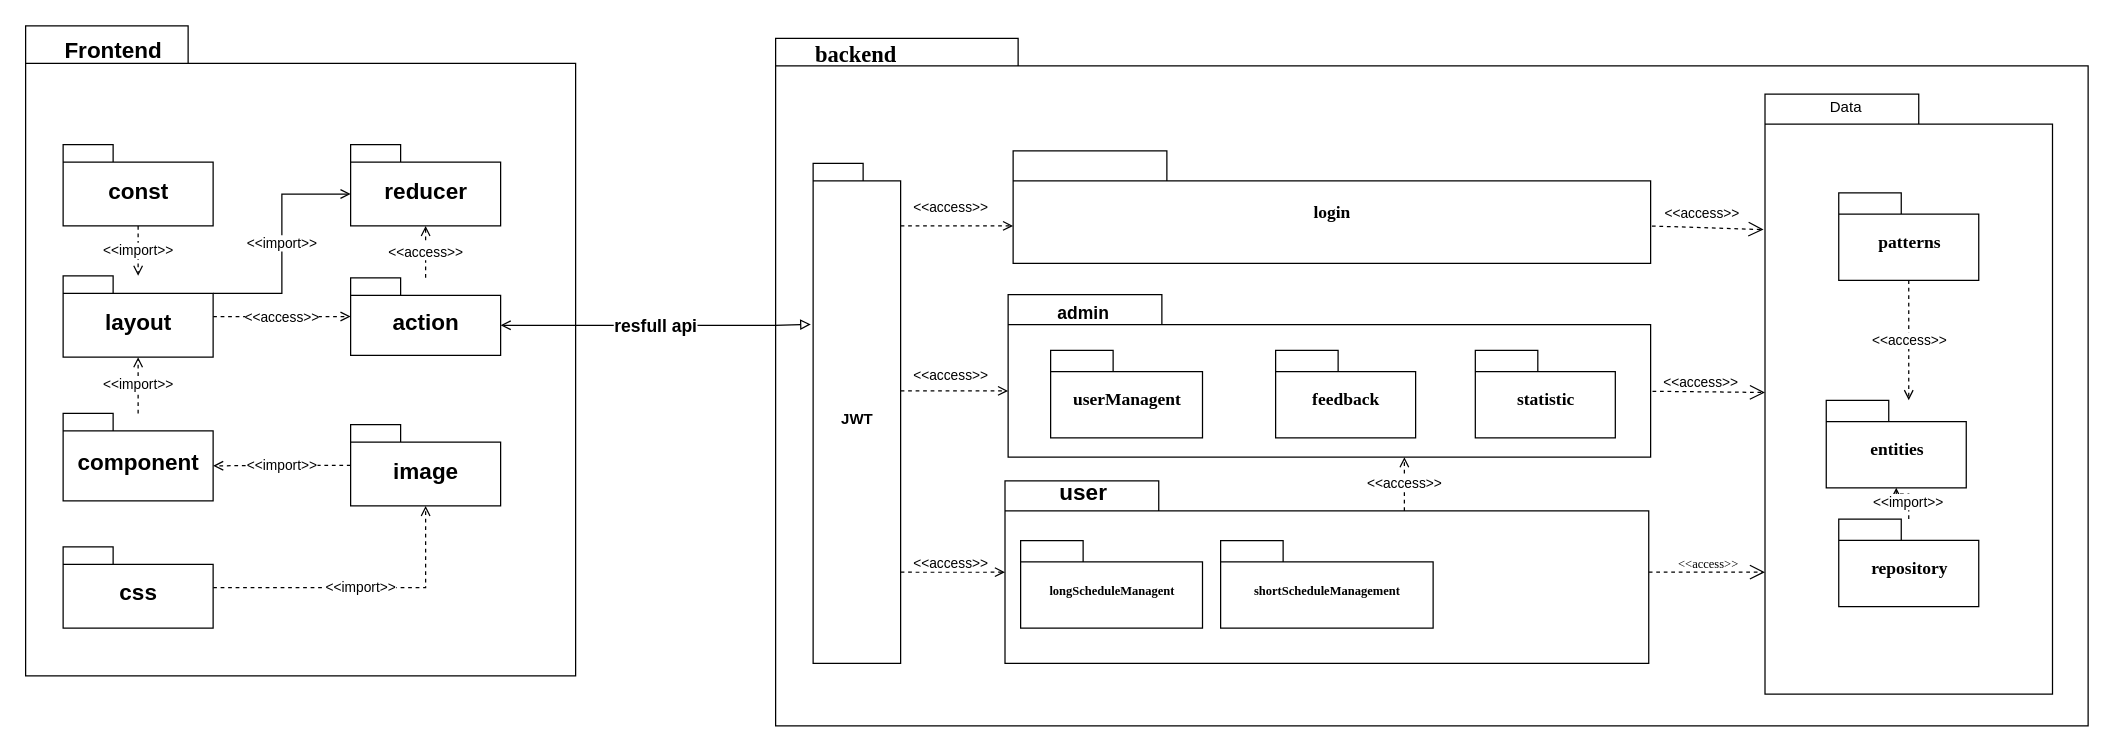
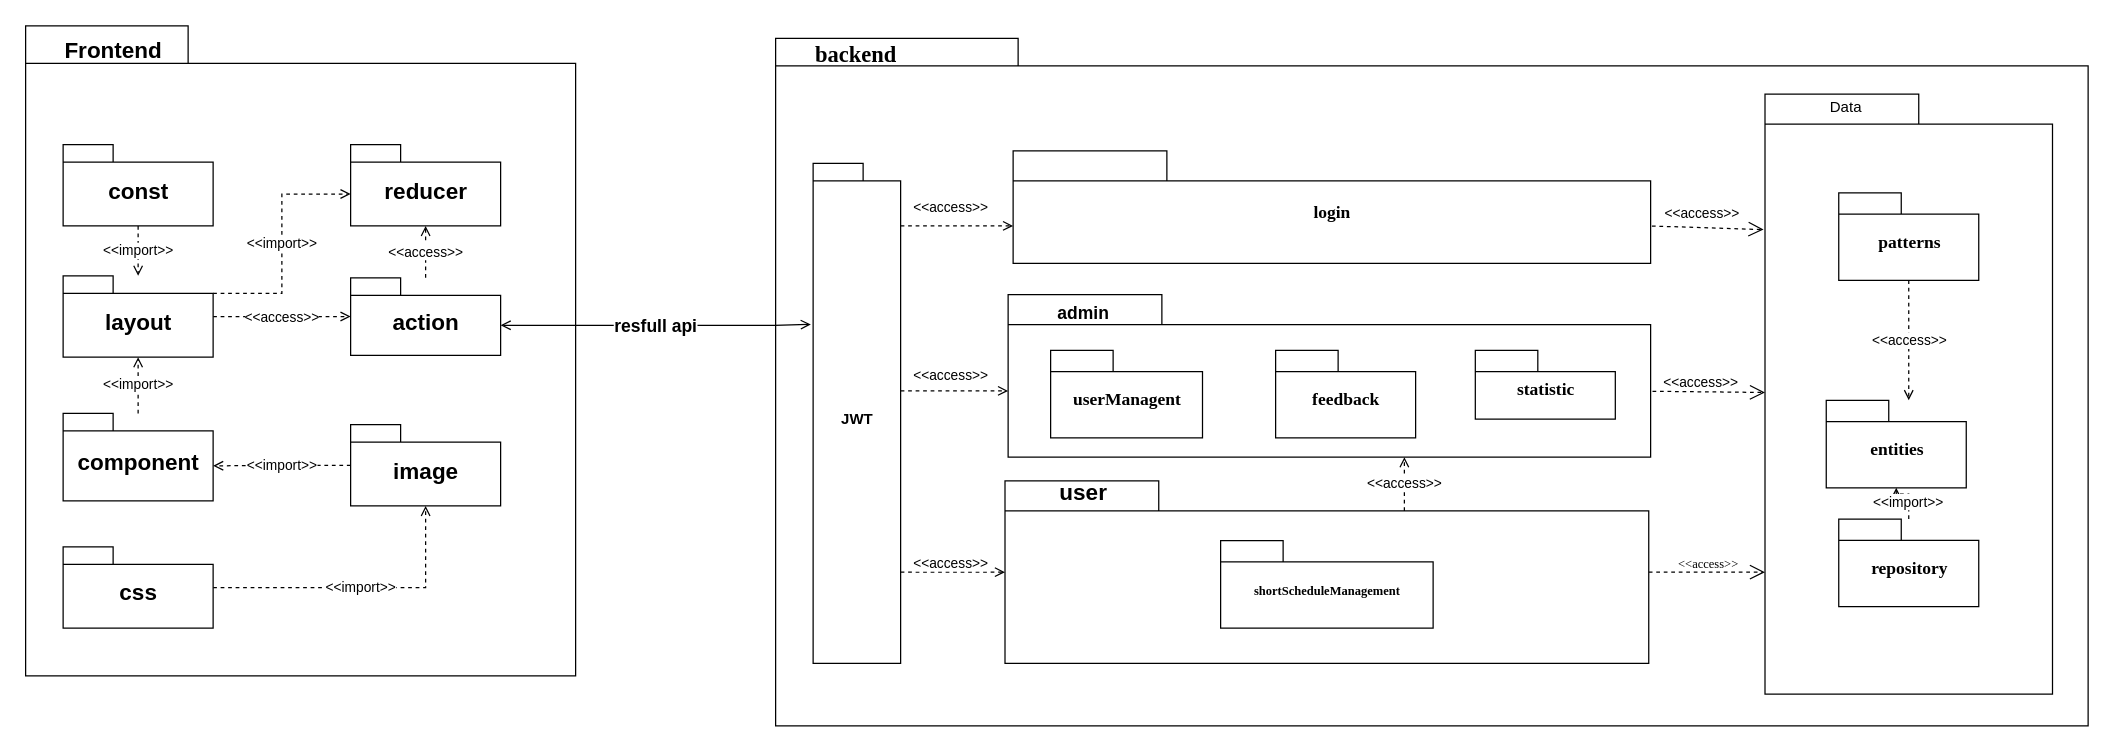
edge "layout" -> "reducer": style solid -> dashed
edge "action" -- "JWT": arrowhead block -> open
node "statistic": size 140x88 -> 140x69
node "longScheduleManagent": removed
